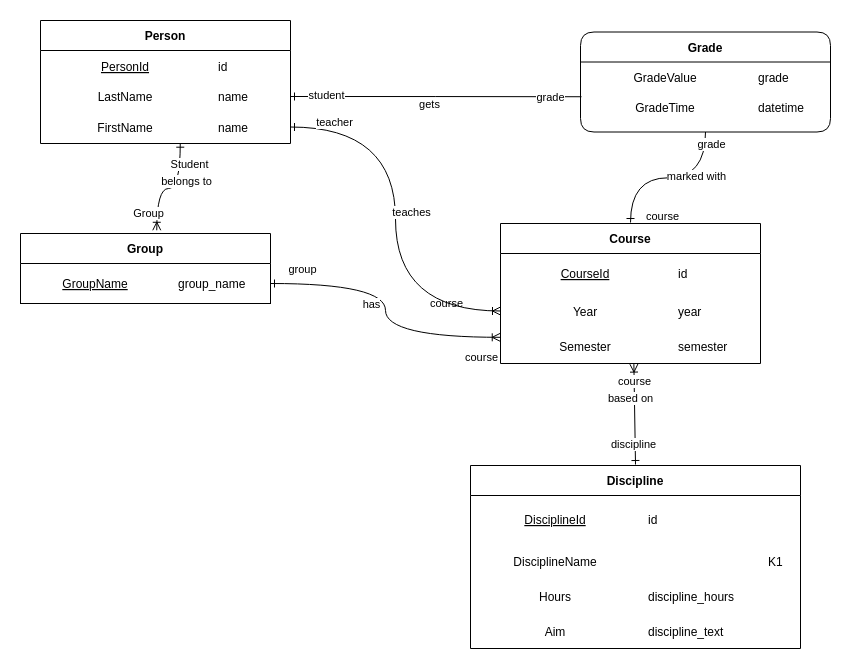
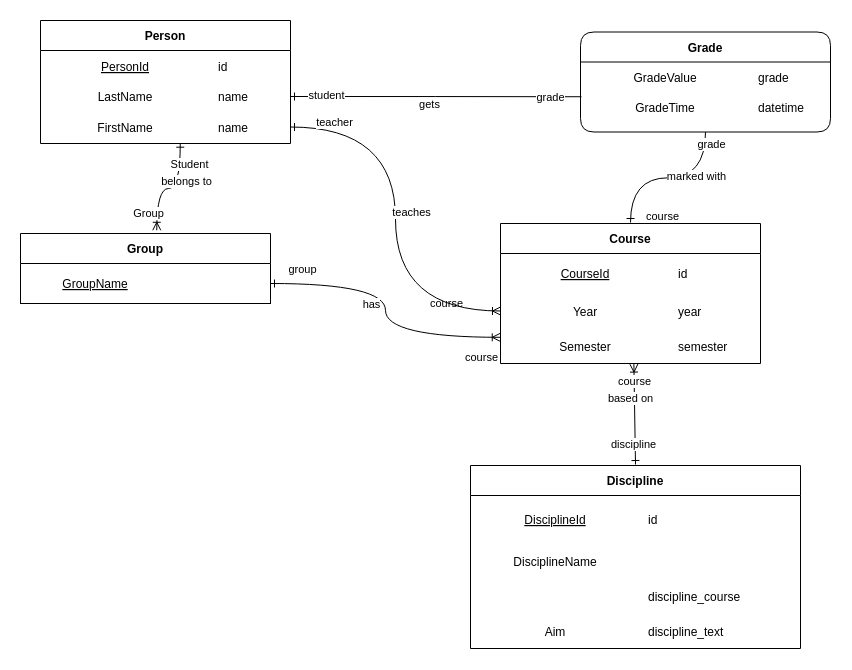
node "group_name": removed
node "K1": removed
node "Hours": removed
node "discipline_hours": label "discipline_hours" -> "discipline_course"
